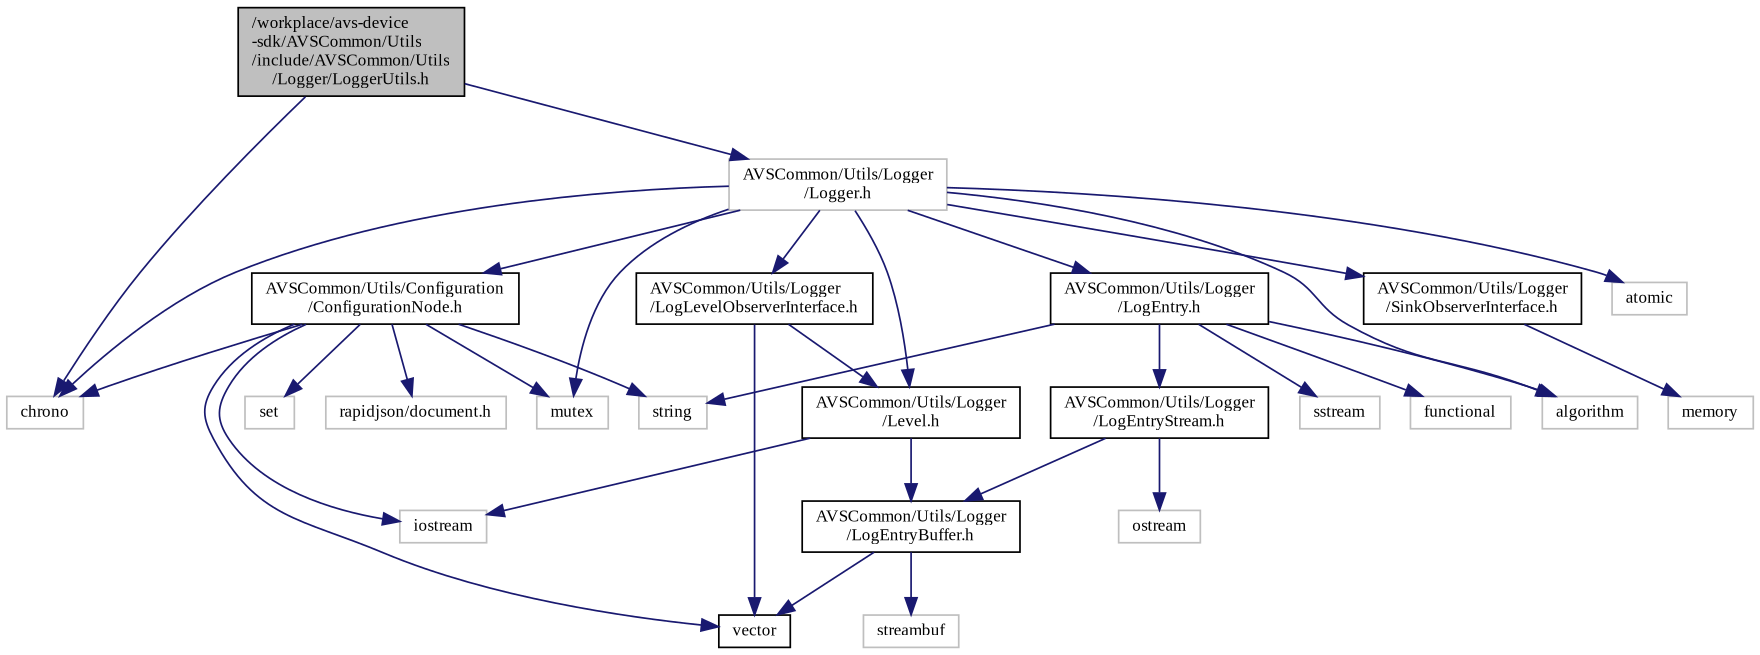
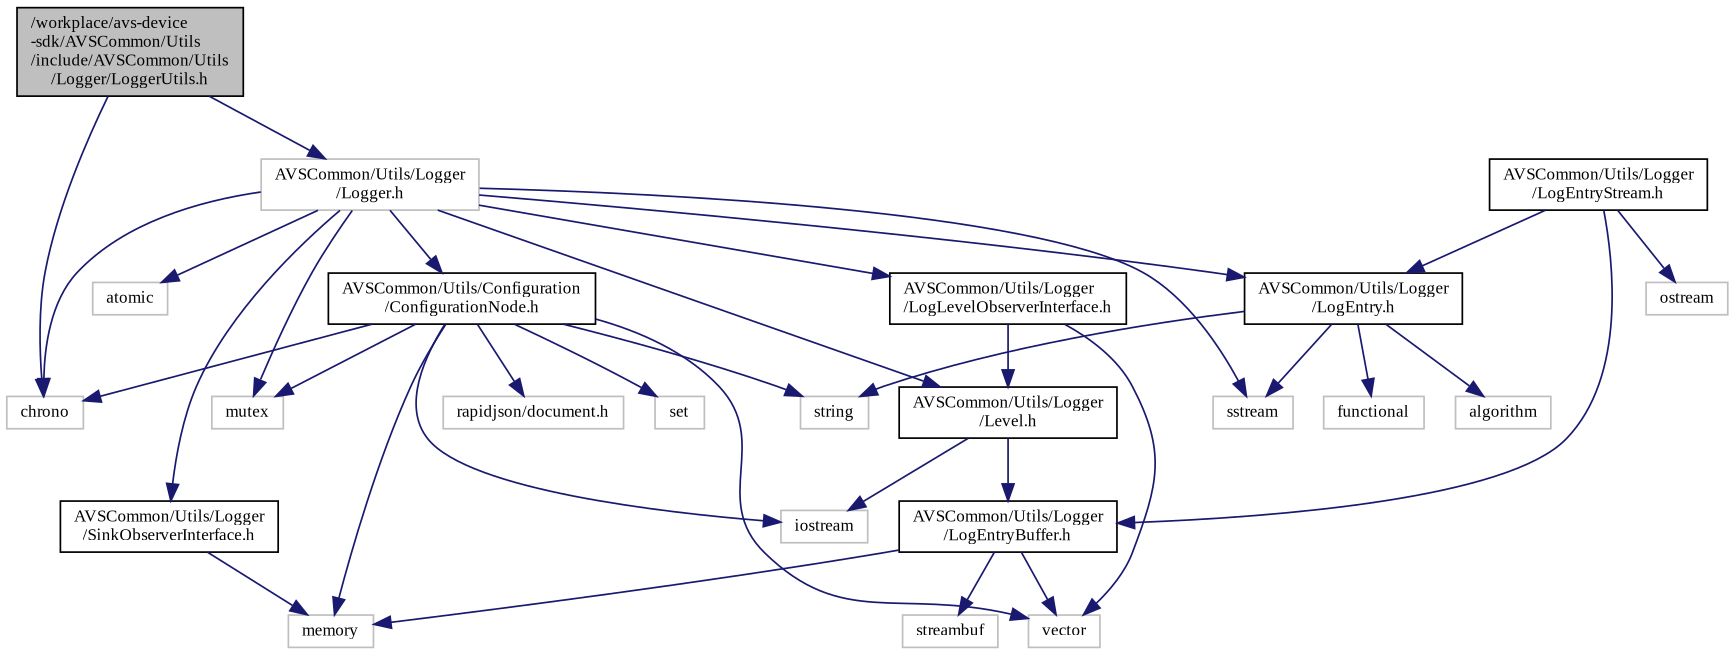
edge "AVSCommon/Utils/Logger /Logger.h" -> "algorithm": now "AVSCommon/Utils/Logger /Logger.h" -> "sstream"
edge "AVSCommon/Utils/Logger /LogEntry.h" -> "AVSCommon/Utils/Logger /LogEntryStream.h": reversed
edge "AVSCommon/Utils/Configuration /ConfigurationNode.h" -> "memory": added
edge "AVSCommon/Utils/Logger /LogEntryBuffer.h" -> "memory": added
node "vector": color black -> grey75
